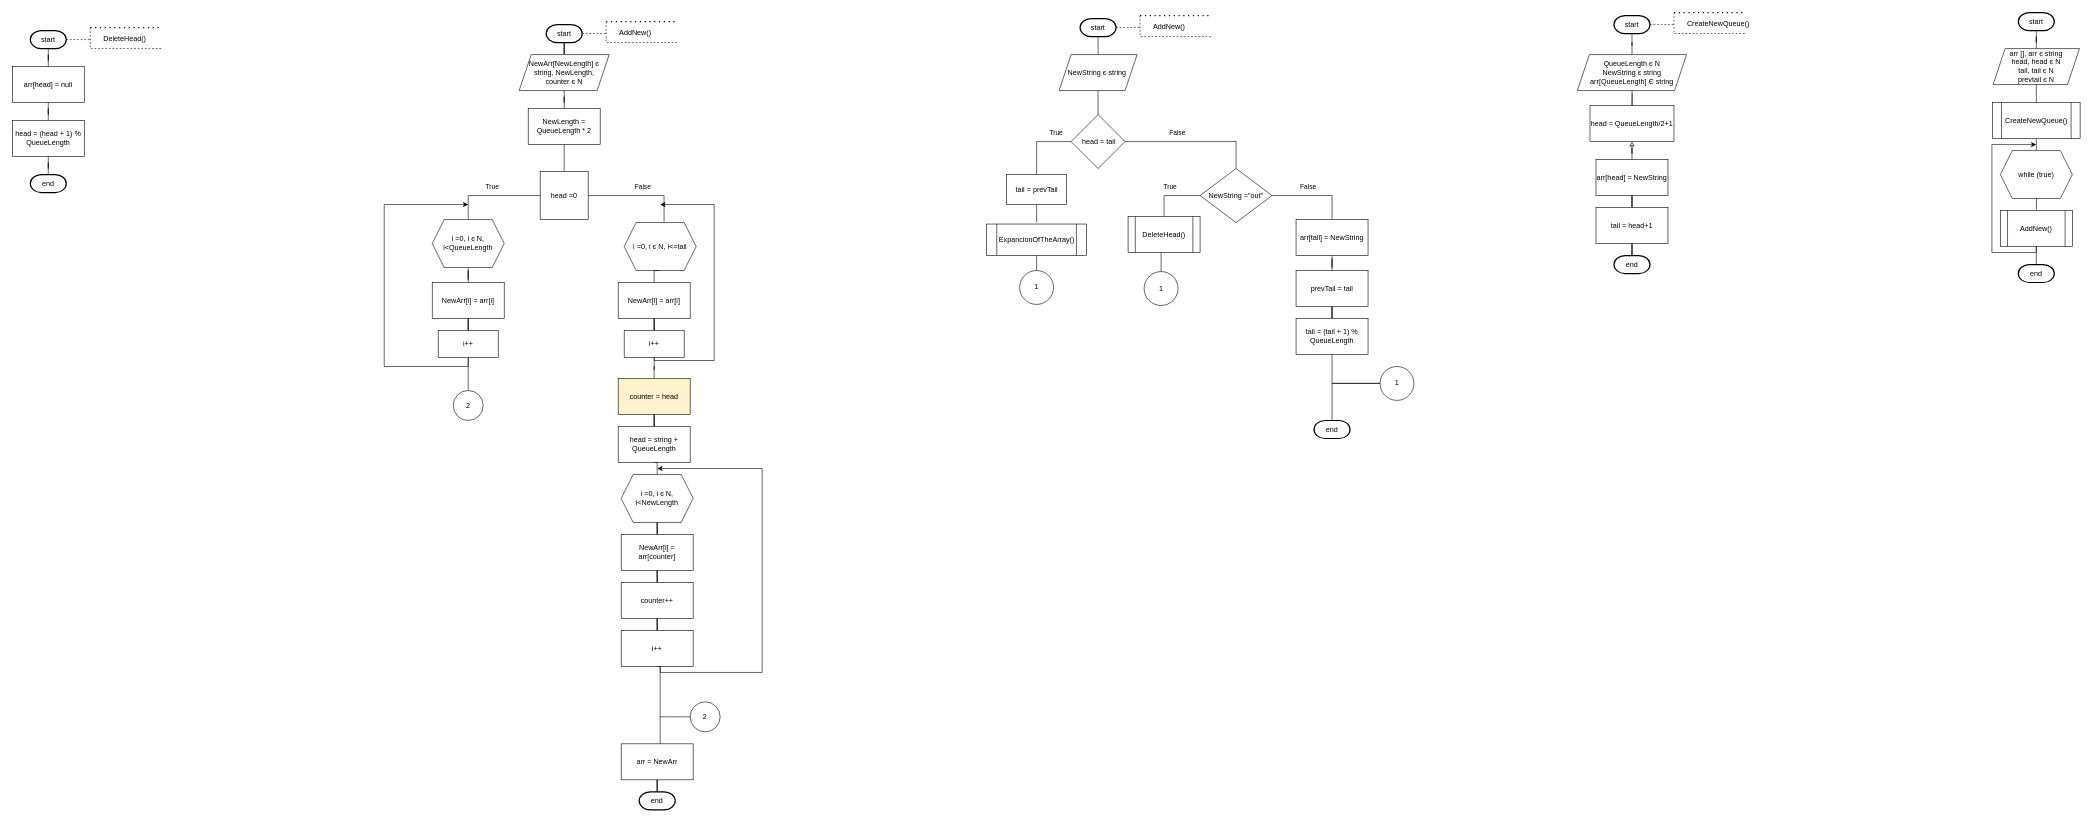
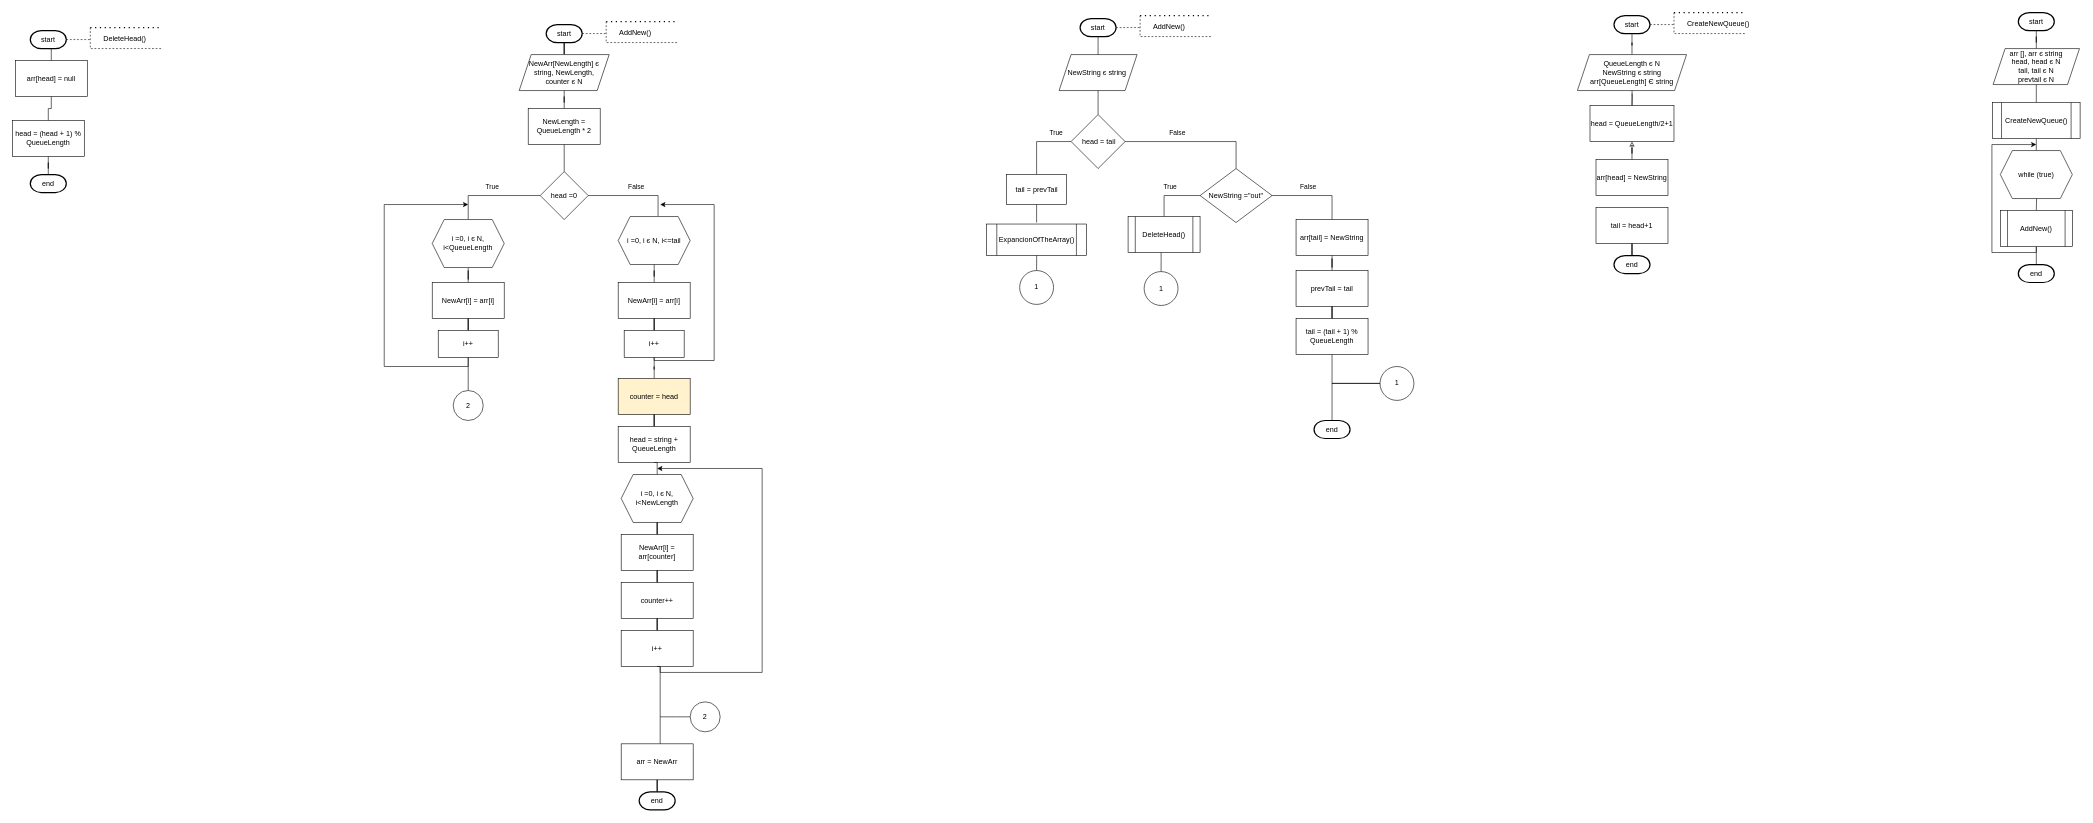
node "arr[head] = null": moved (48, 84) -> (51, 78)
node "head =0": shape rectangle -> diamond
edge "arr[head] = NewString" -- "tail = head+1": removed
node "i =0, i є N, i<=tail": moved (660, 246) -> (654, 240)
